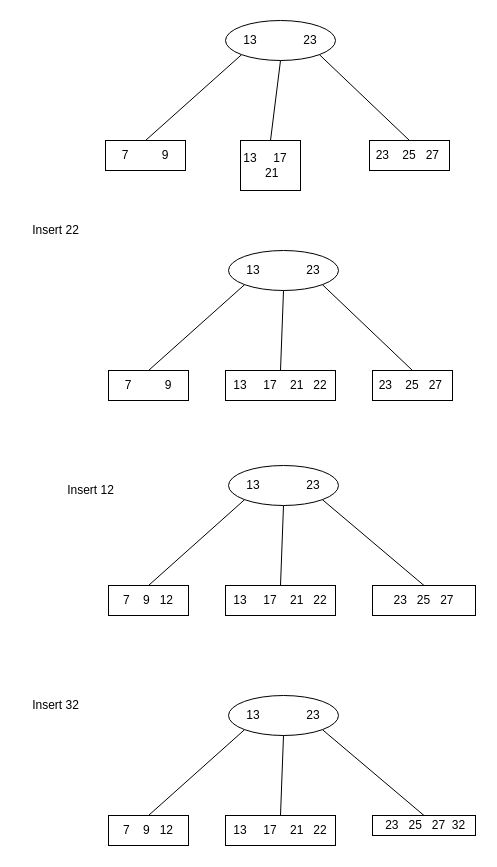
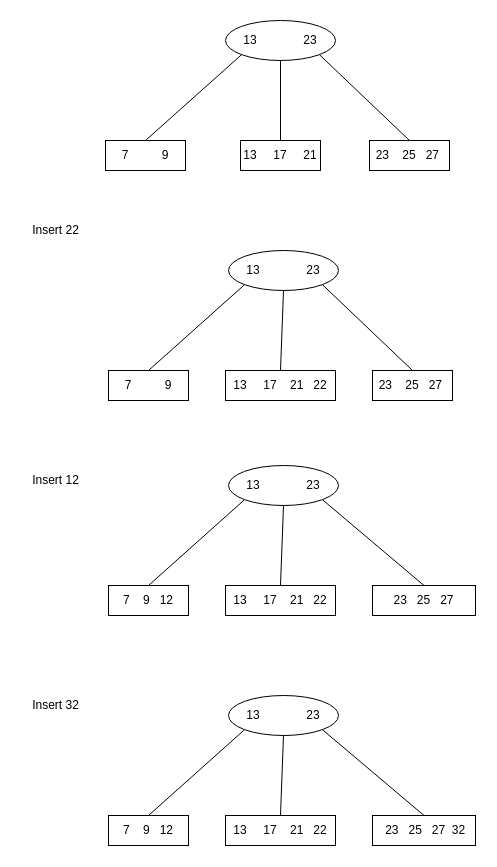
node "13 17 21": size 60x50 -> 80x30
node "Insert 12": moved (91, 491) -> (56, 481)
node "23 25 27 32": size 103x20 -> 103x30
